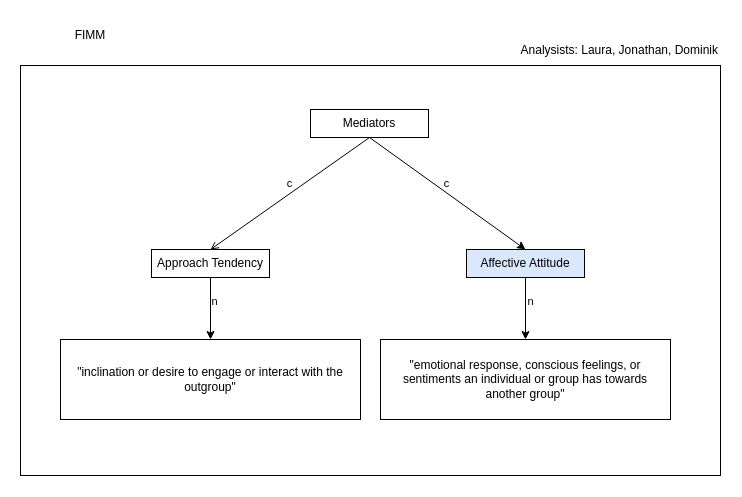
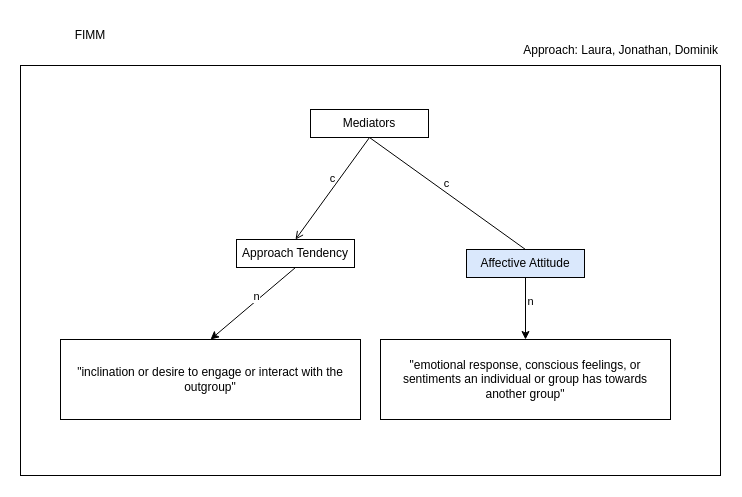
node "Analysists: Laura, Jonathan, Dominik": label "Analysists: Laura, Jonathan, Dominik" -> "Approach: Laura, Jonathan, Dominik"
edge "Mediators" -> "Affective Attitude": arrowhead classic -> none
node "Approach Tendency": moved (211, 264) -> (296, 254)
